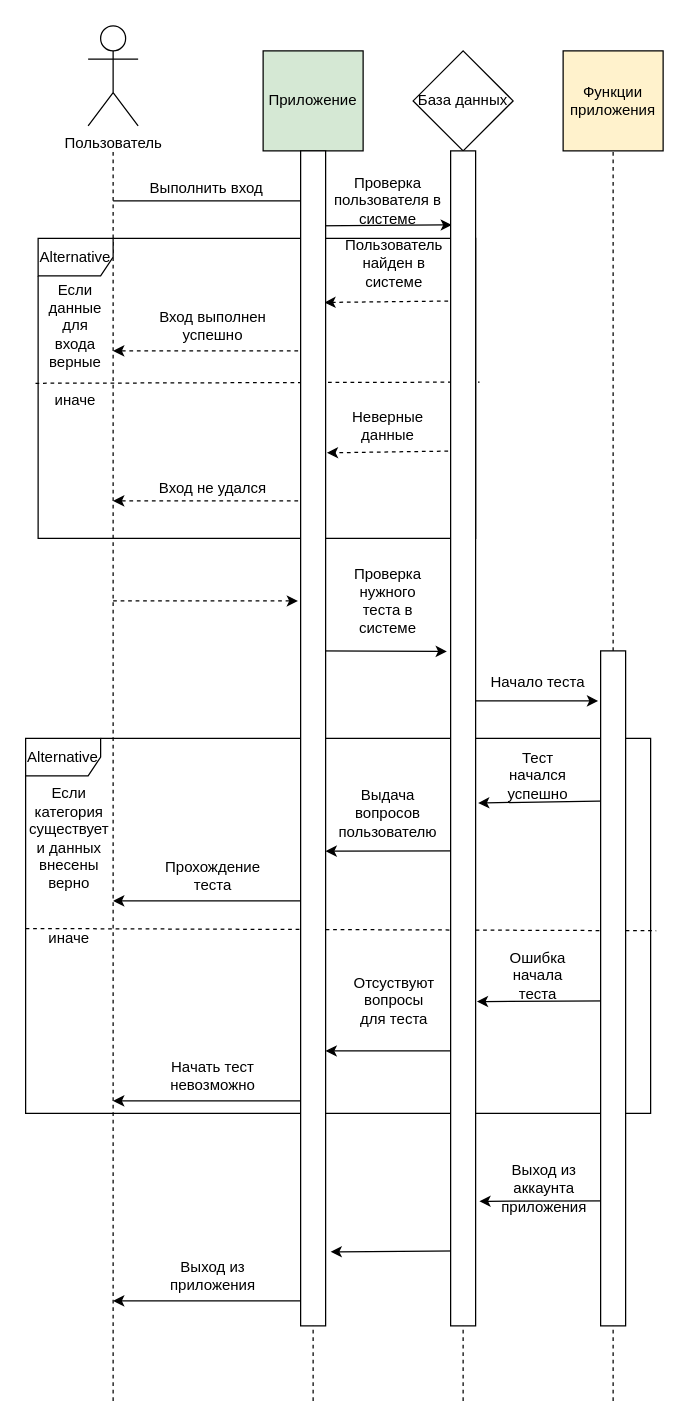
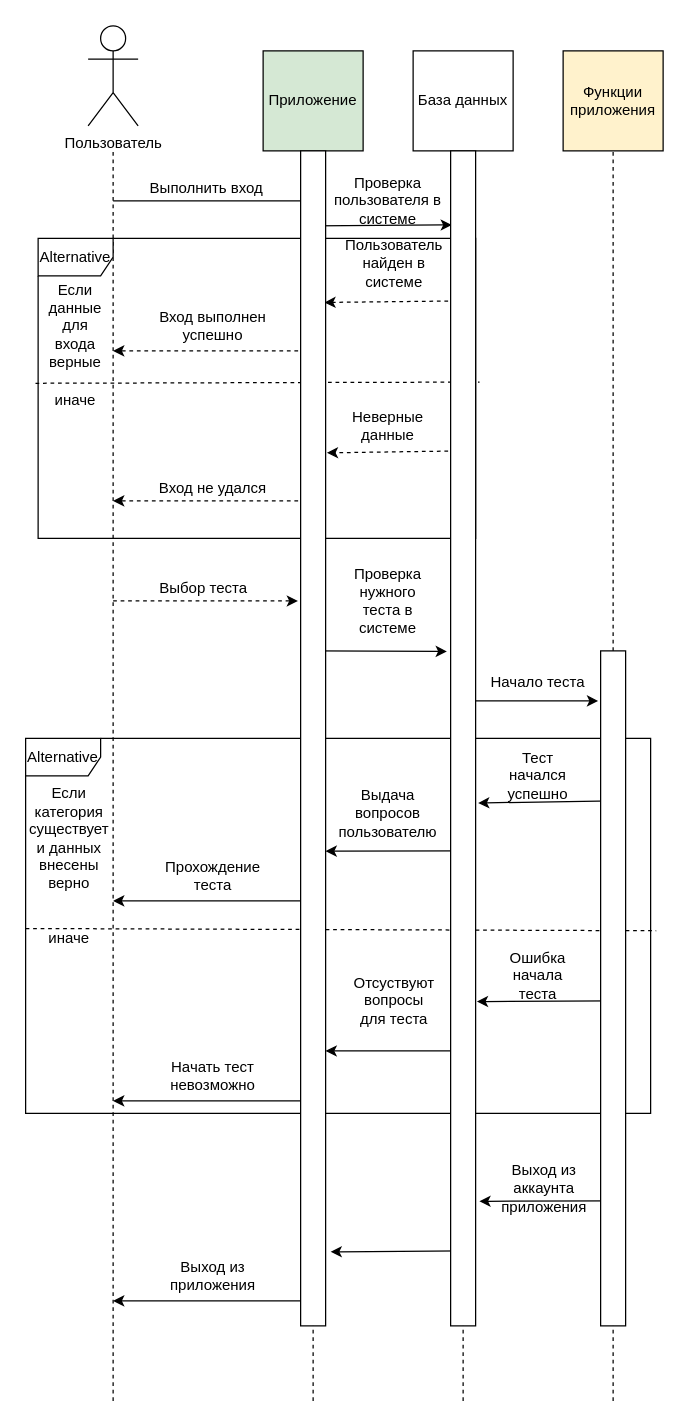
node "База данных": shape diamond -> rectangle
node "Выбор теста": added
